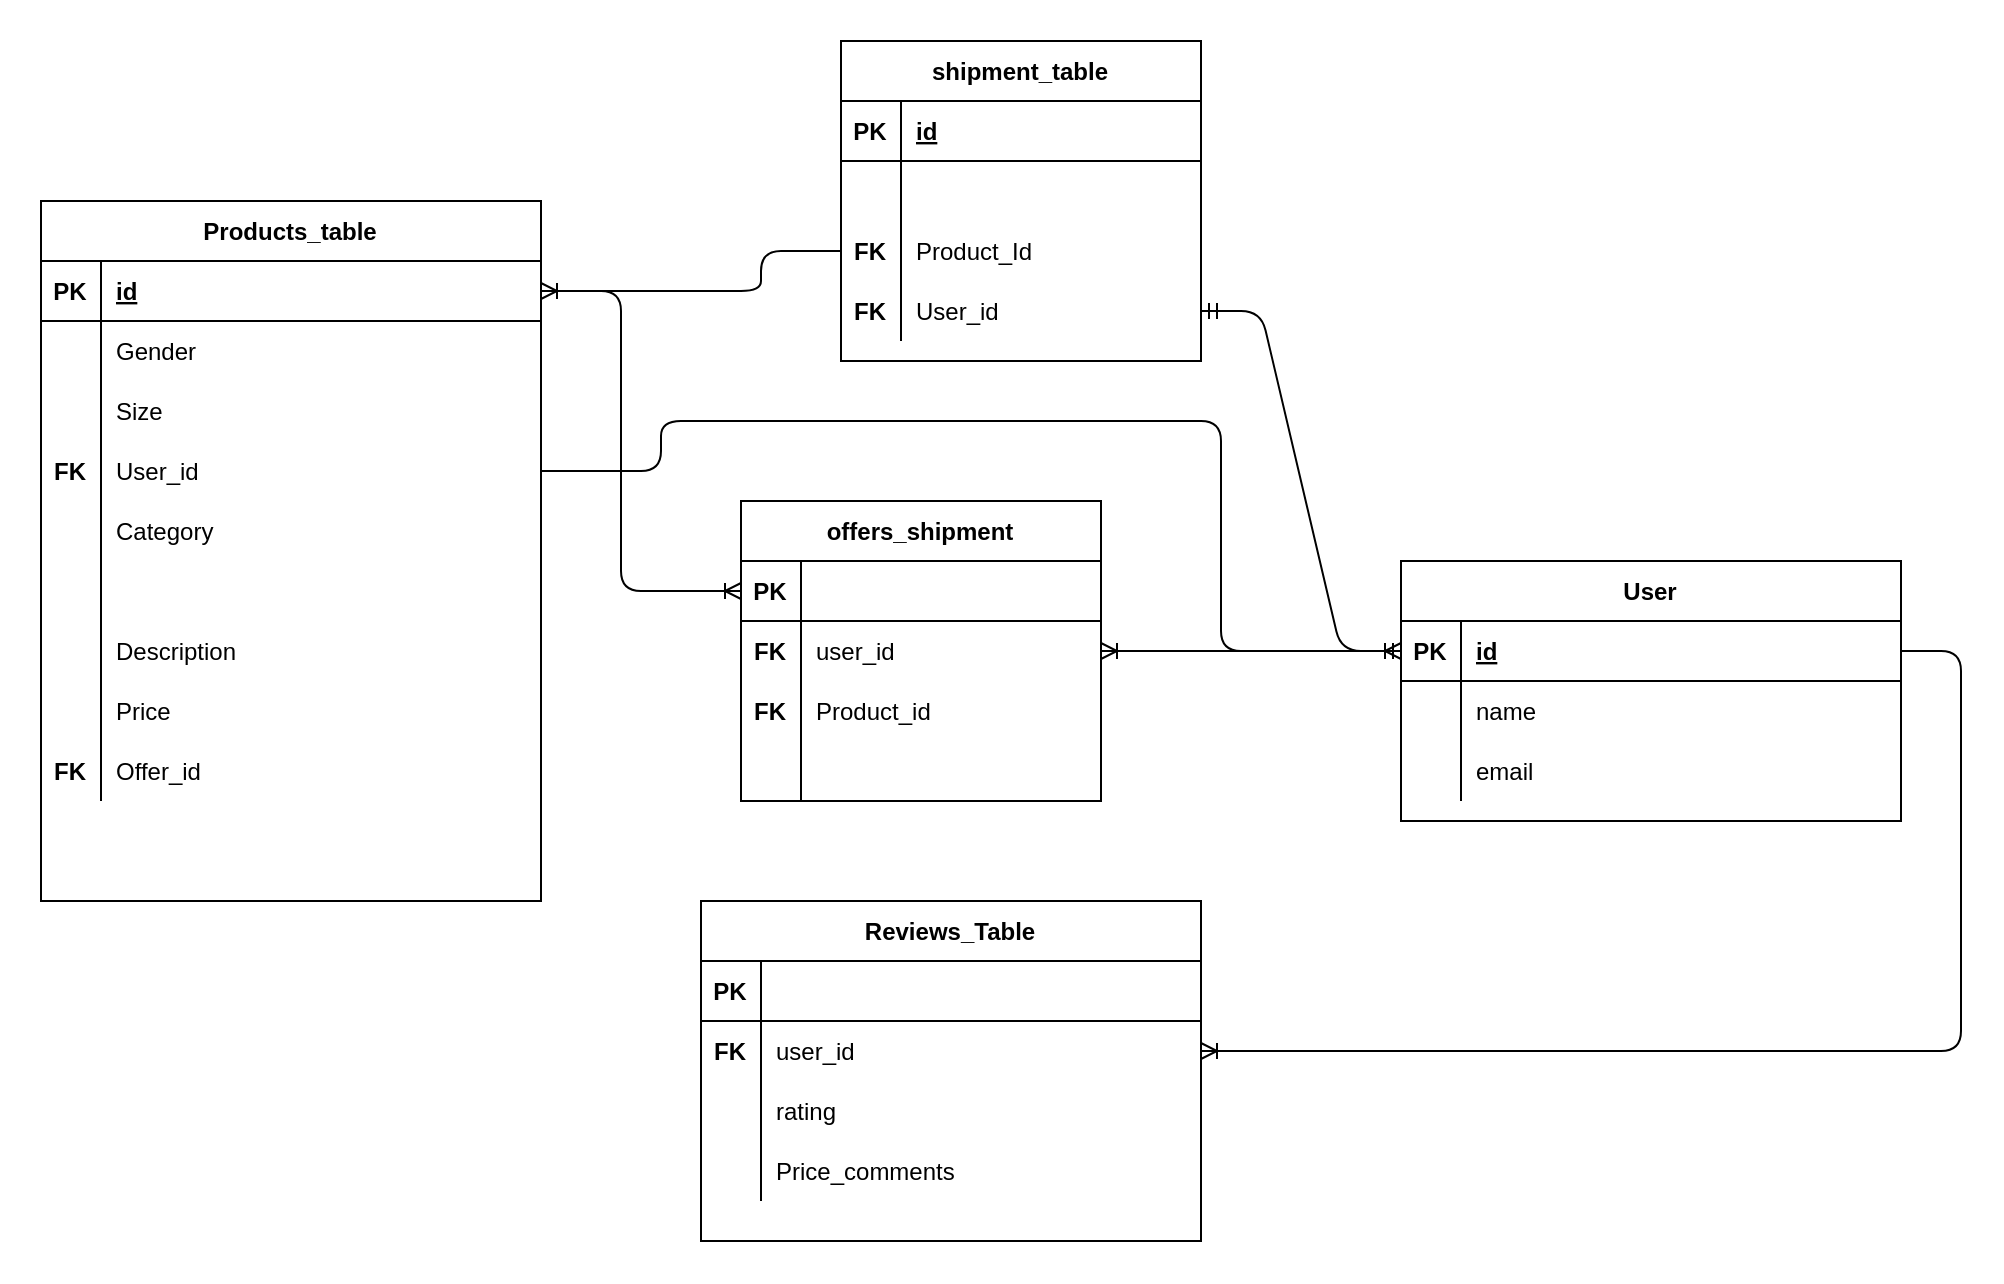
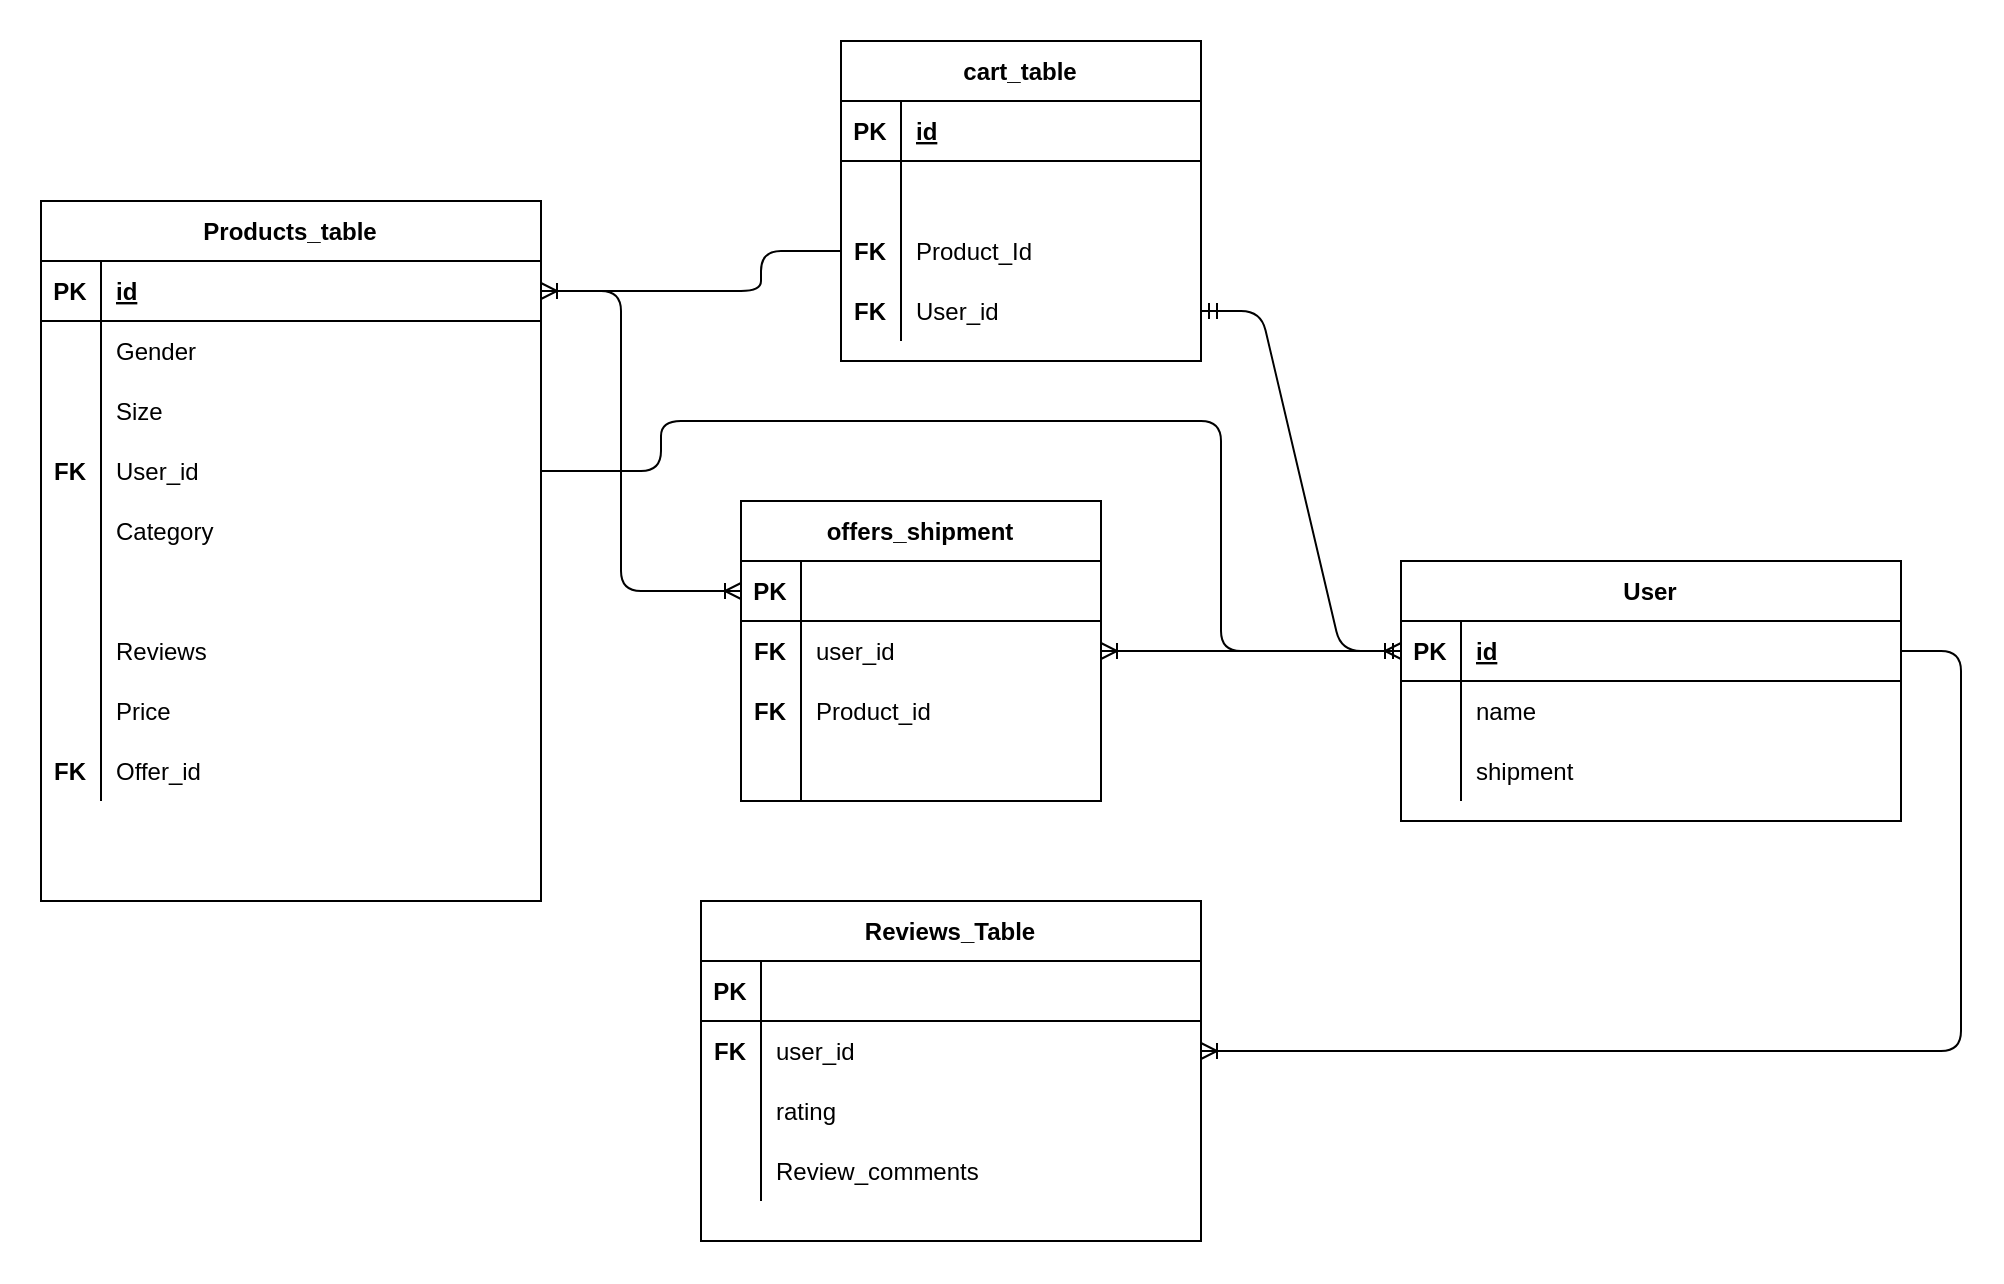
node "shipment_table": label "shipment_table" -> "cart_table"
node "Description": label "Description" -> "Reviews"
node "email": label "email" -> "shipment"
node "Price_comments": label "Price_comments" -> "Review_comments"
